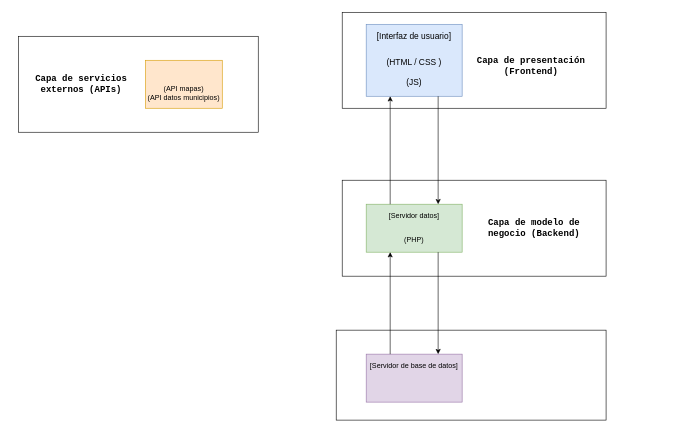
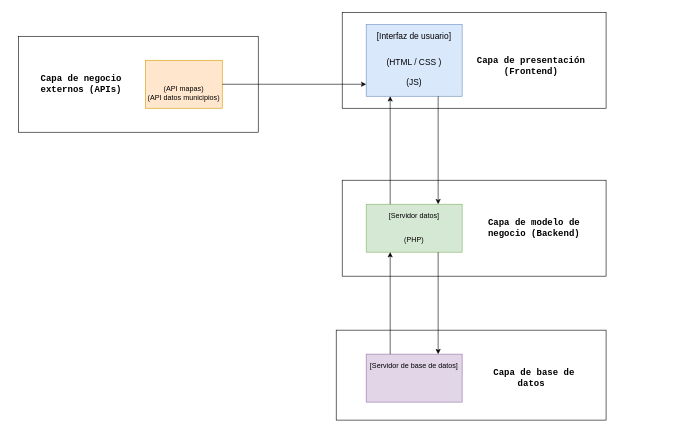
node "Capa de servicios externos (APIs)": label "Capa de servicios externos (APIs)" -> "Capa de negocio externos (APIs)"
edge "(API mapas) (API datos municipios)" -> "(HTML / CSS ) (JS)": added
node "Capa de base de datos": added
